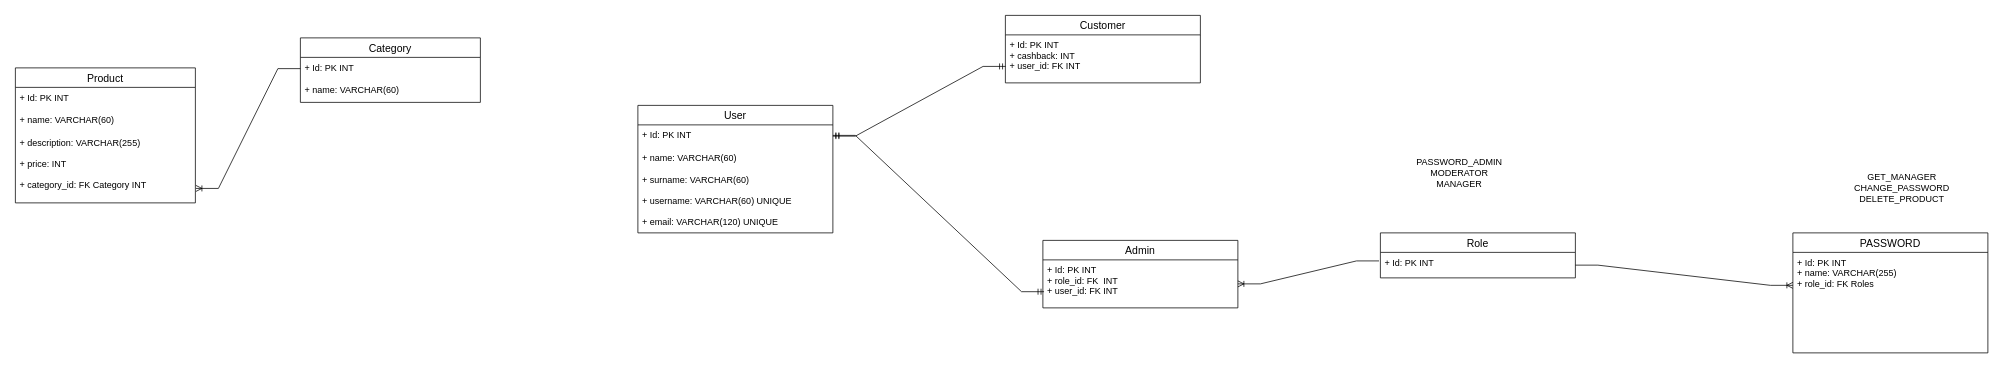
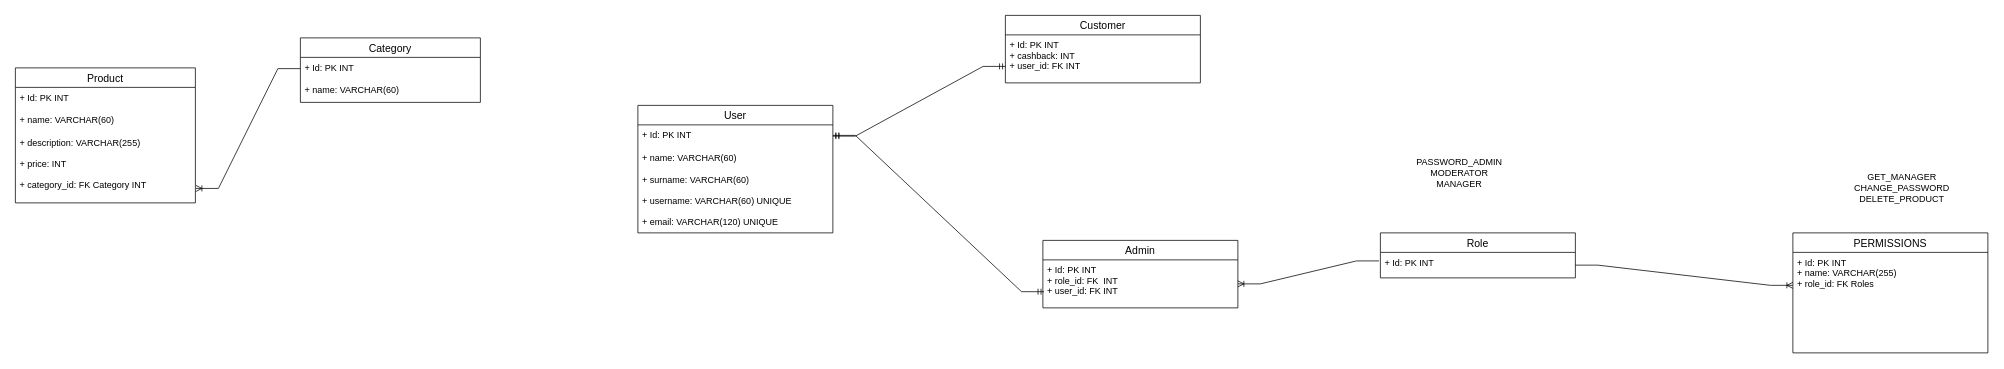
node "PASSWORD": label "PASSWORD" -> "PERMISSIONS"
